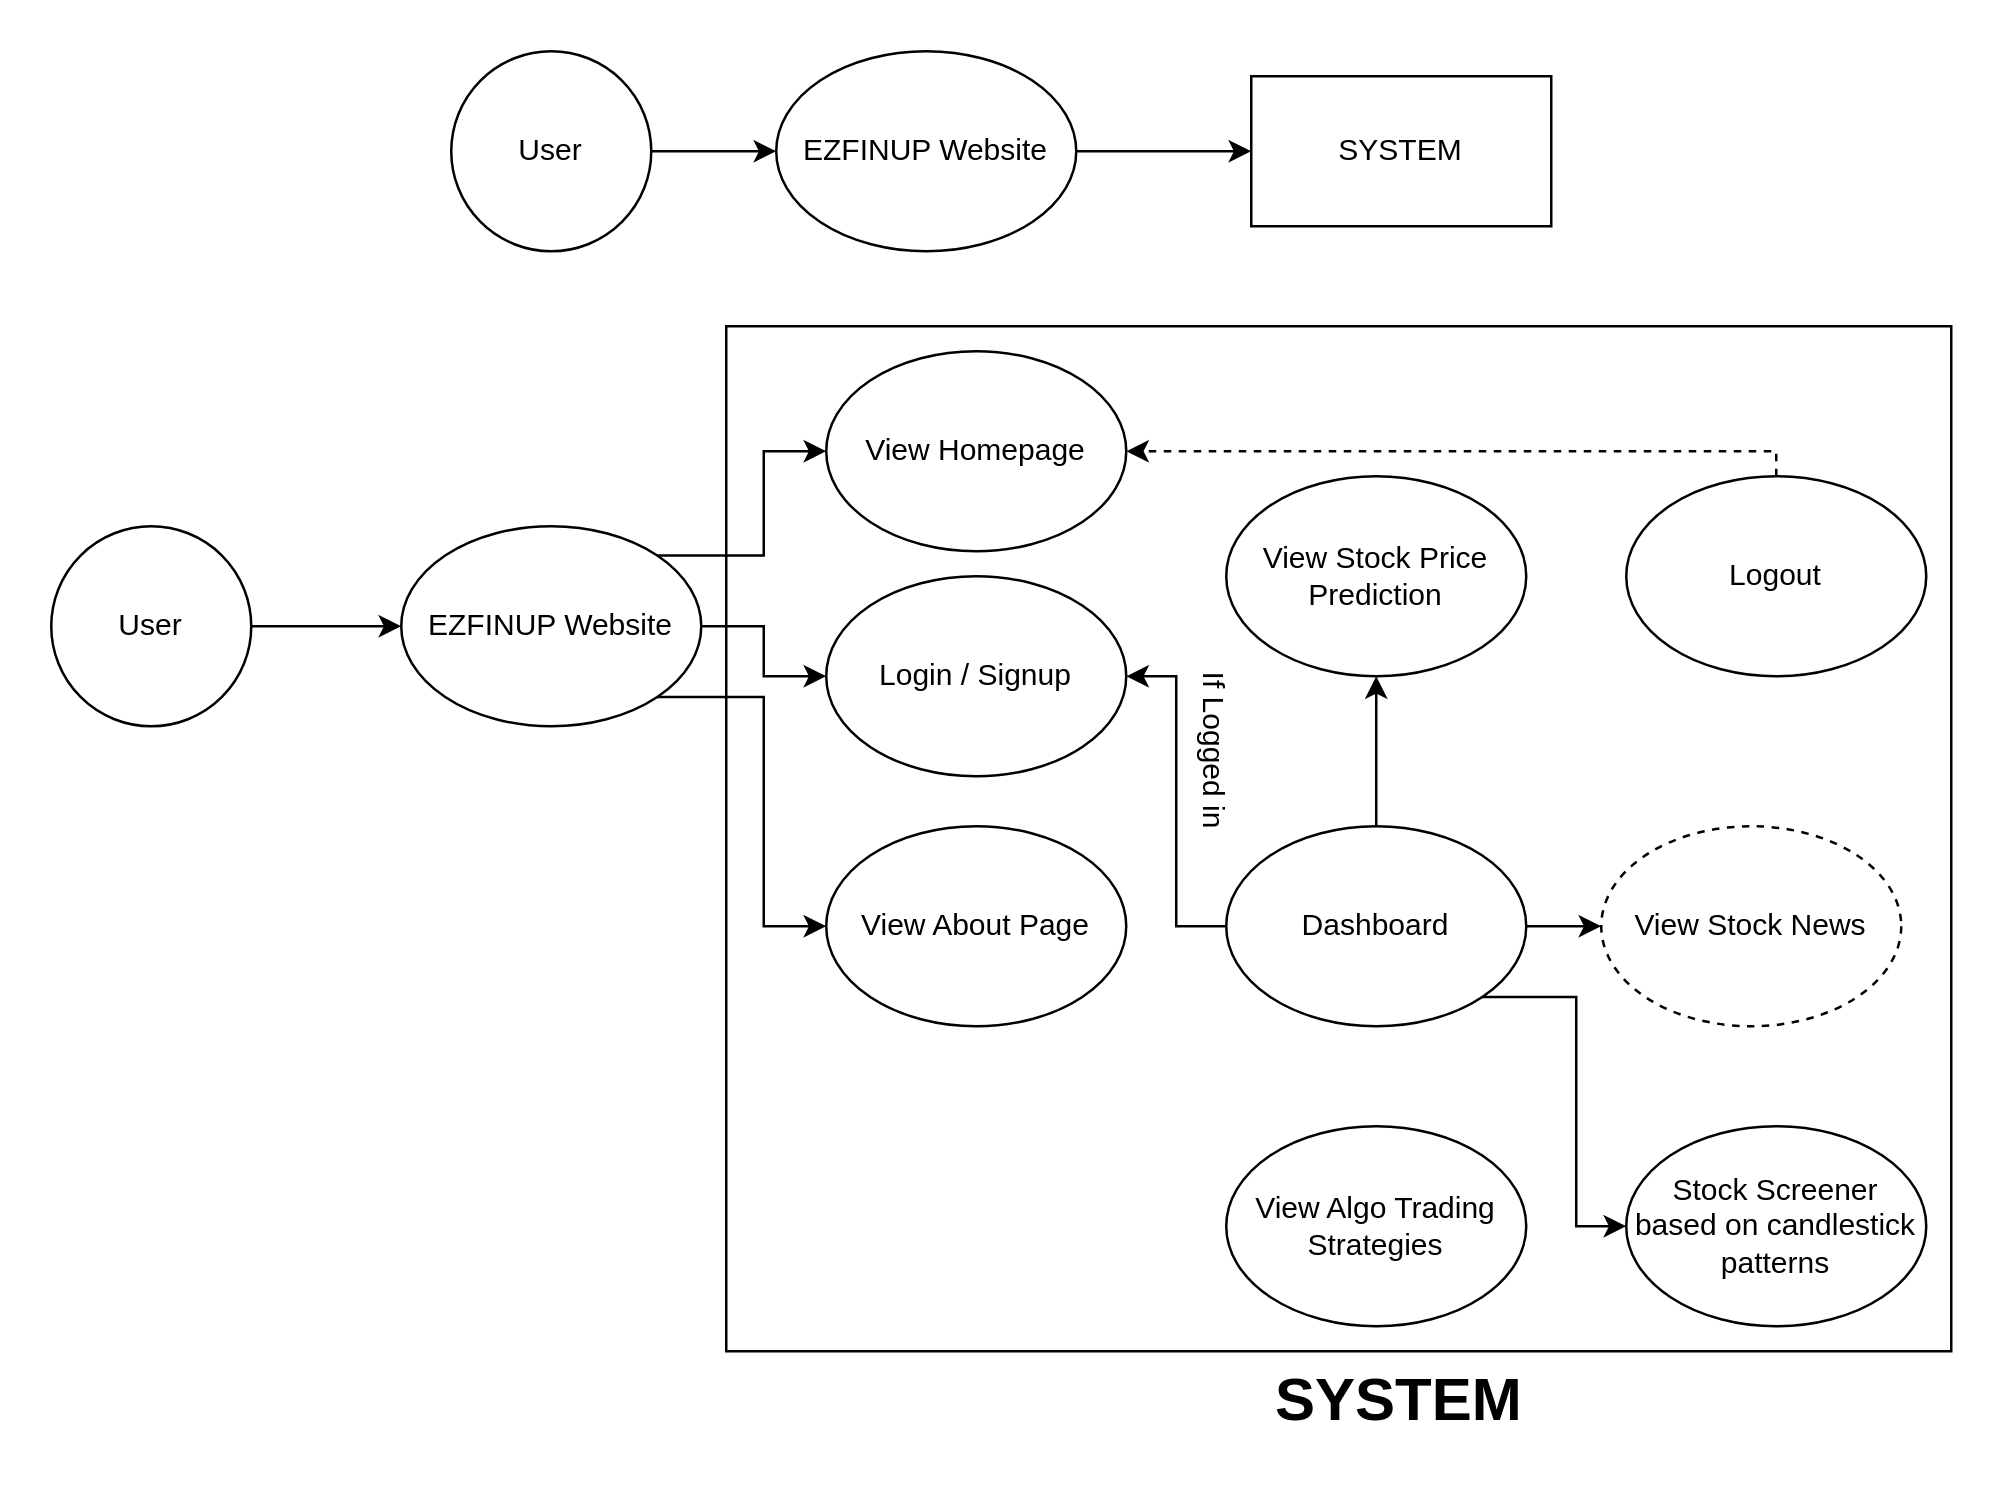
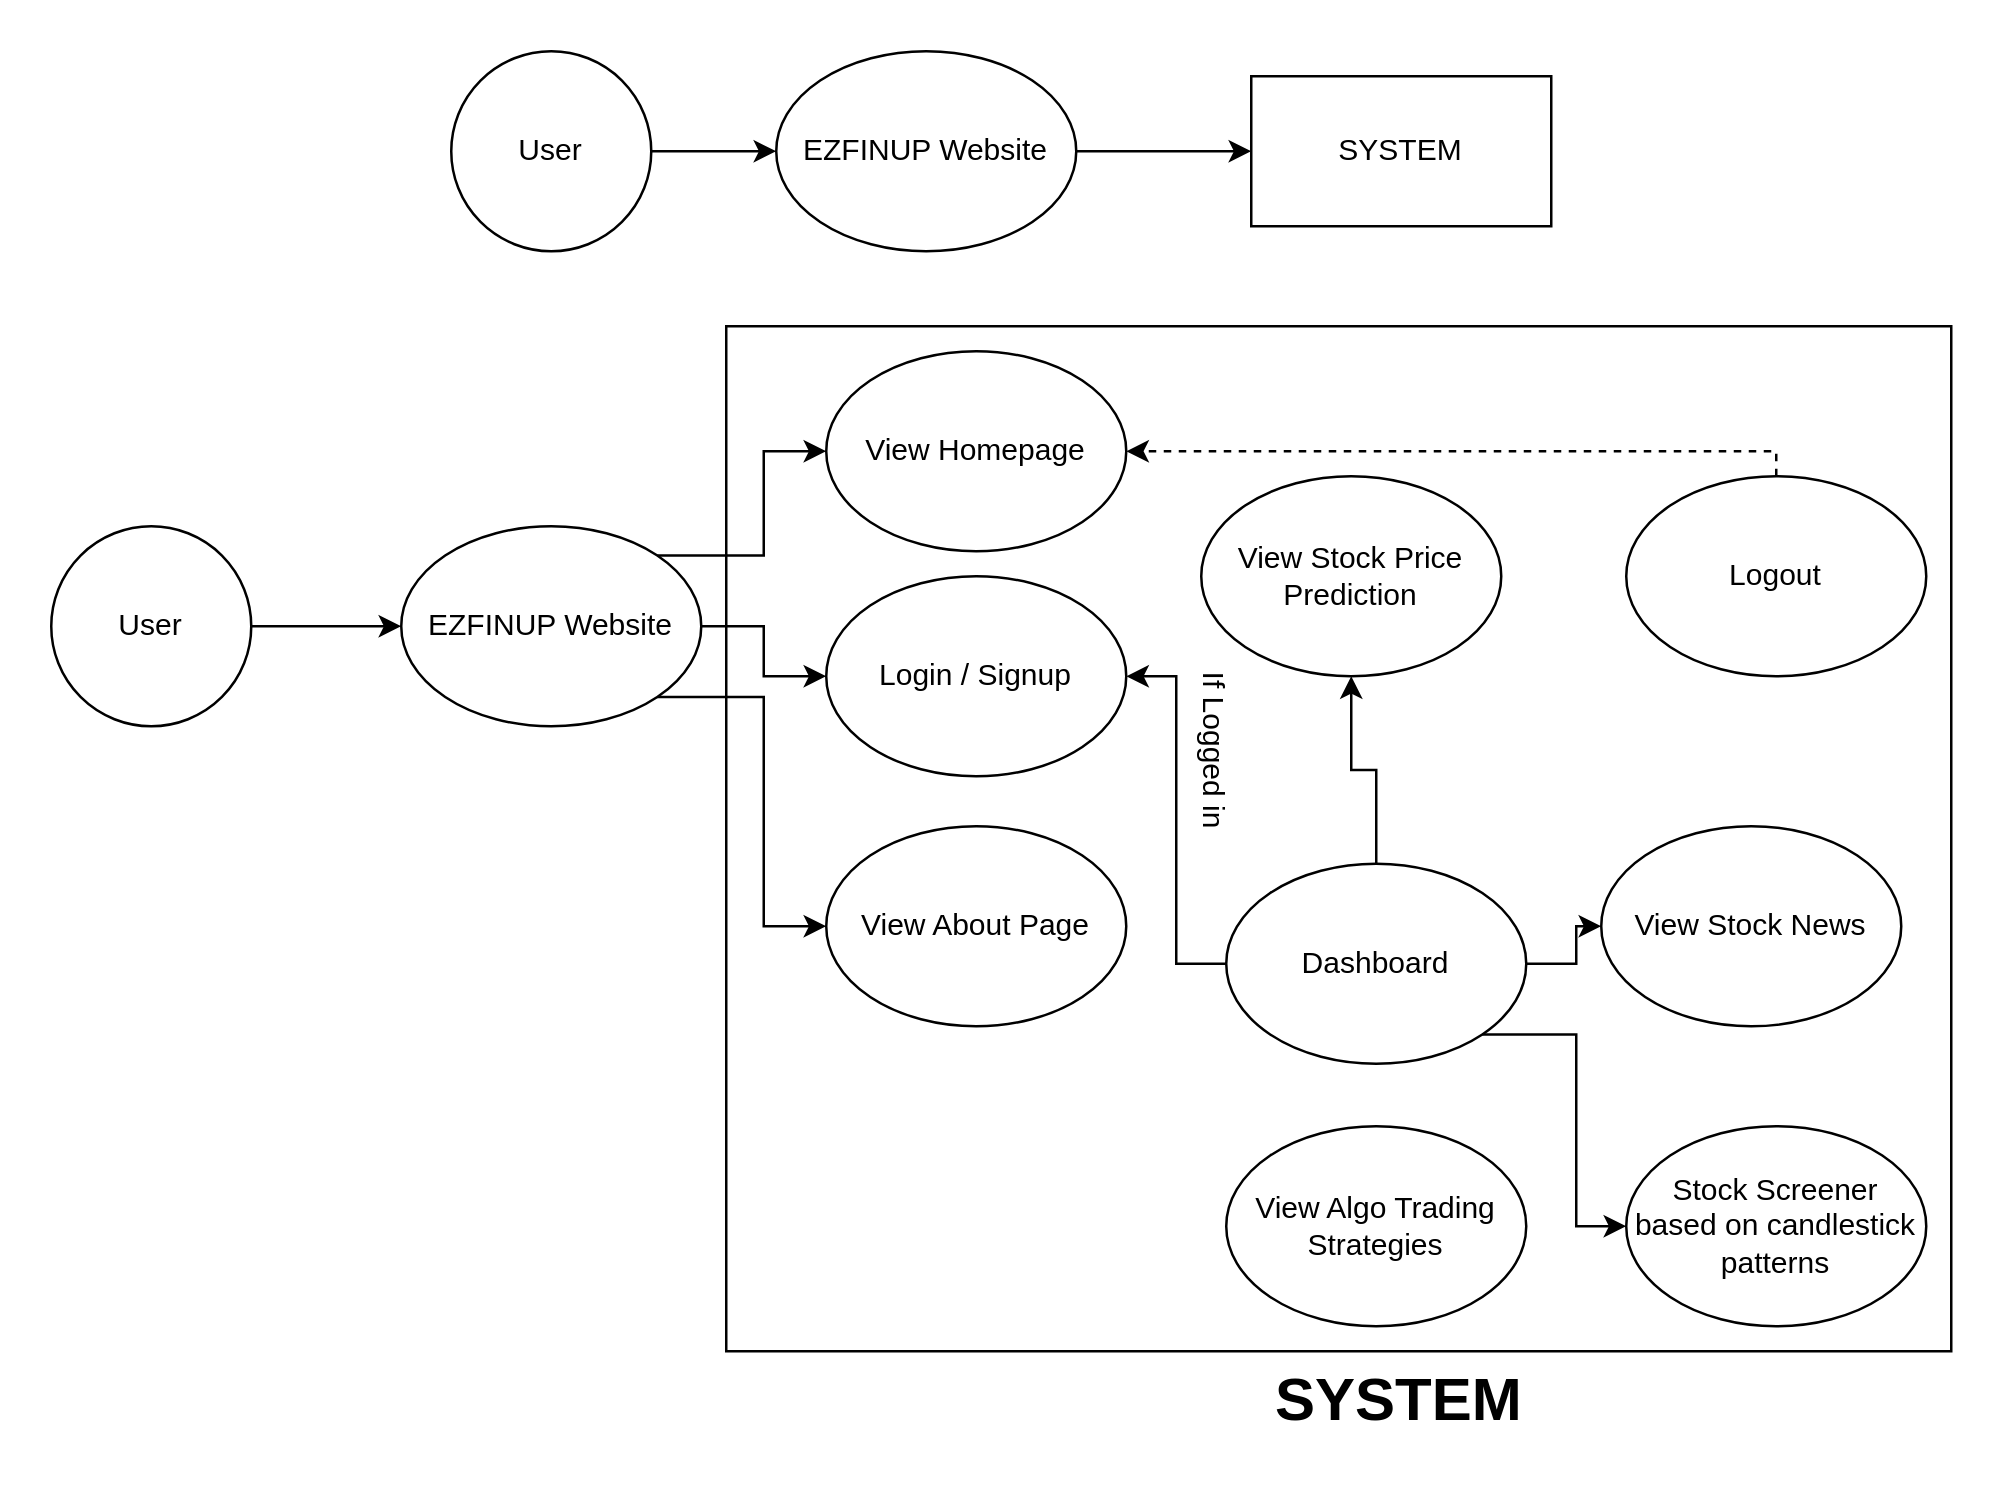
node "View Stock Price Prediction": moved (1376, 576) -> (1351, 576)
node "Dashboard": moved (1376, 926) -> (1376, 964)
node "View Stock News": style dashed -> solid
